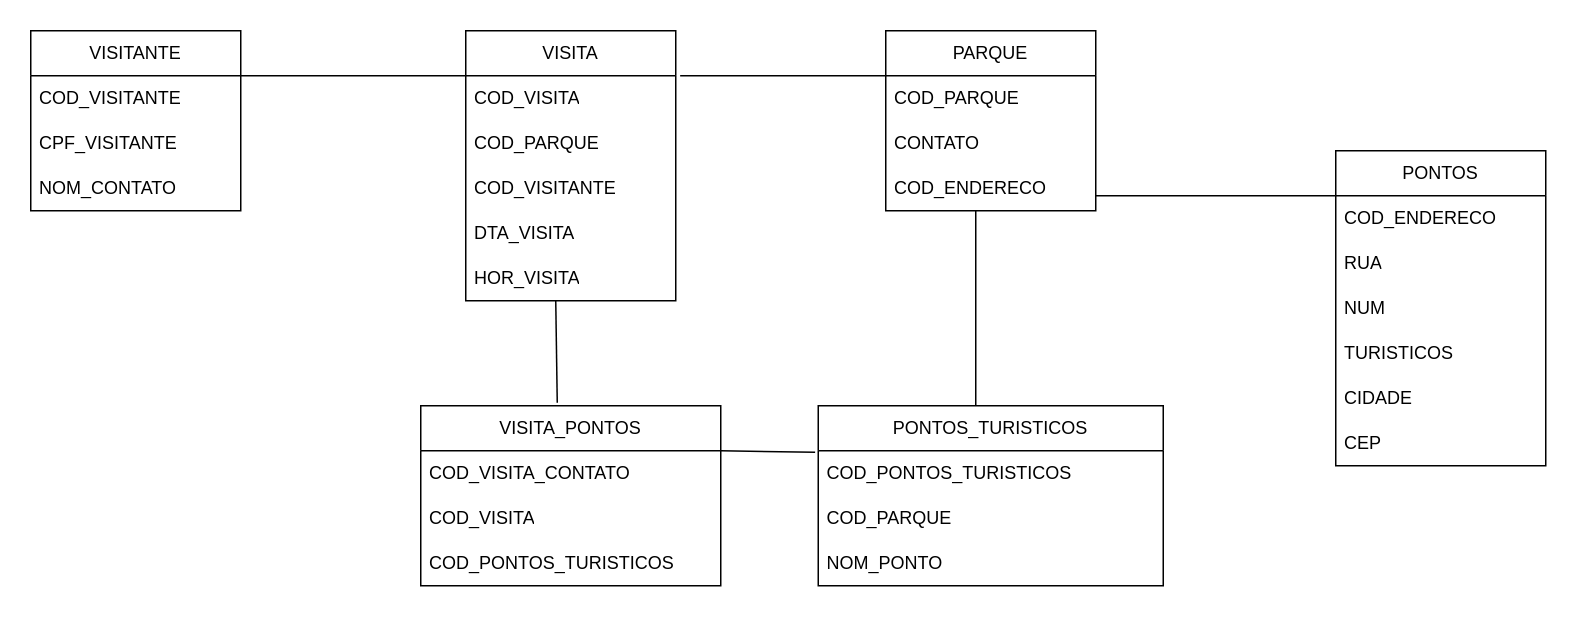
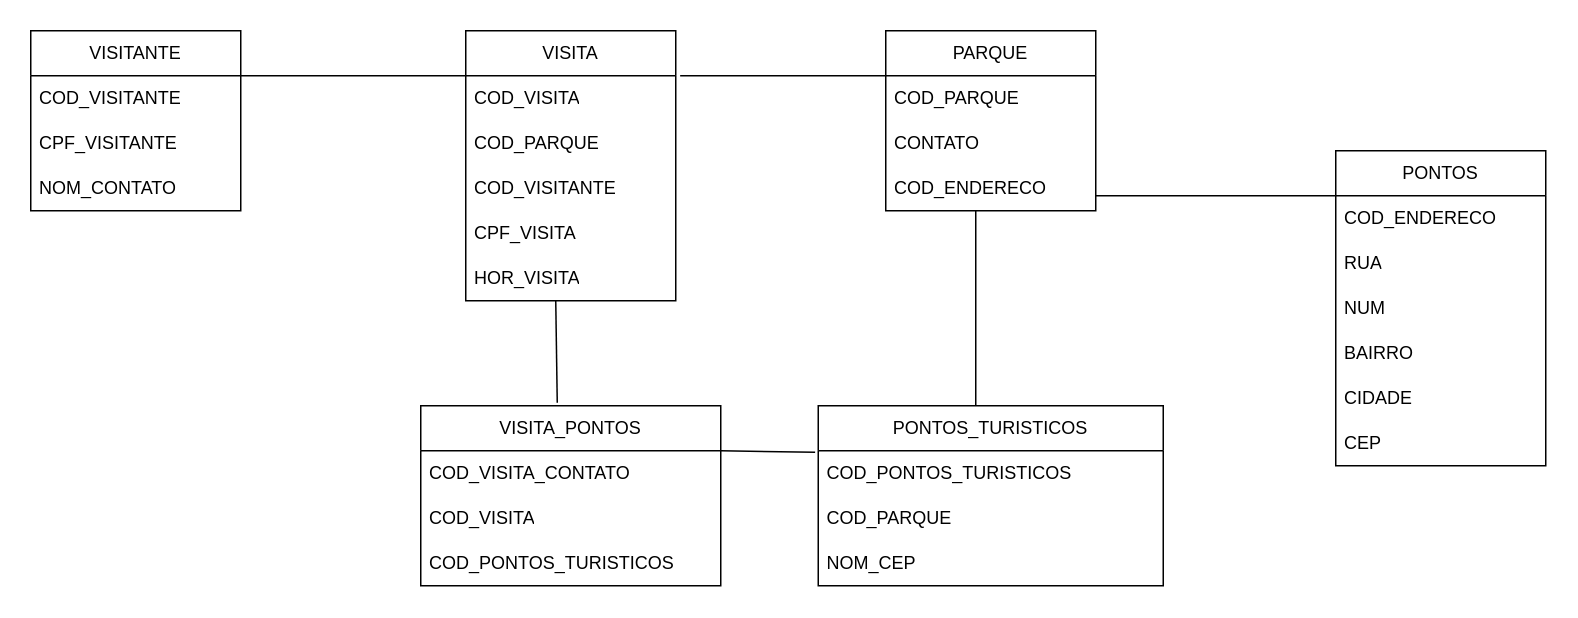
node "DTA_VISITA": label "DTA_VISITA" -> "CPF_VISITA"
node "TURISTICOS": label "TURISTICOS" -> "BAIRRO"
node "NOM_PONTO": label "NOM_PONTO" -> "NOM_CEP"
